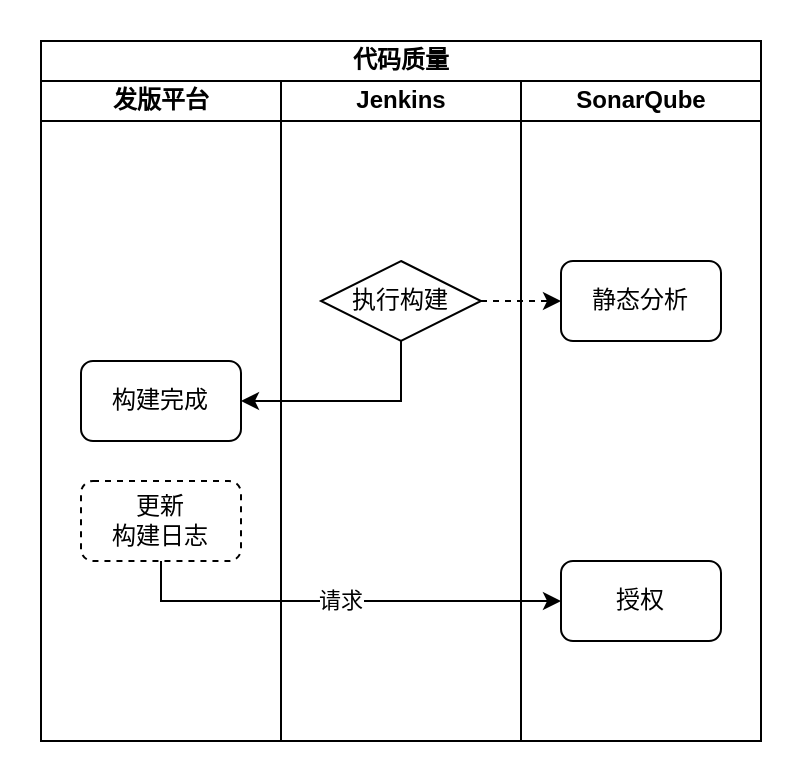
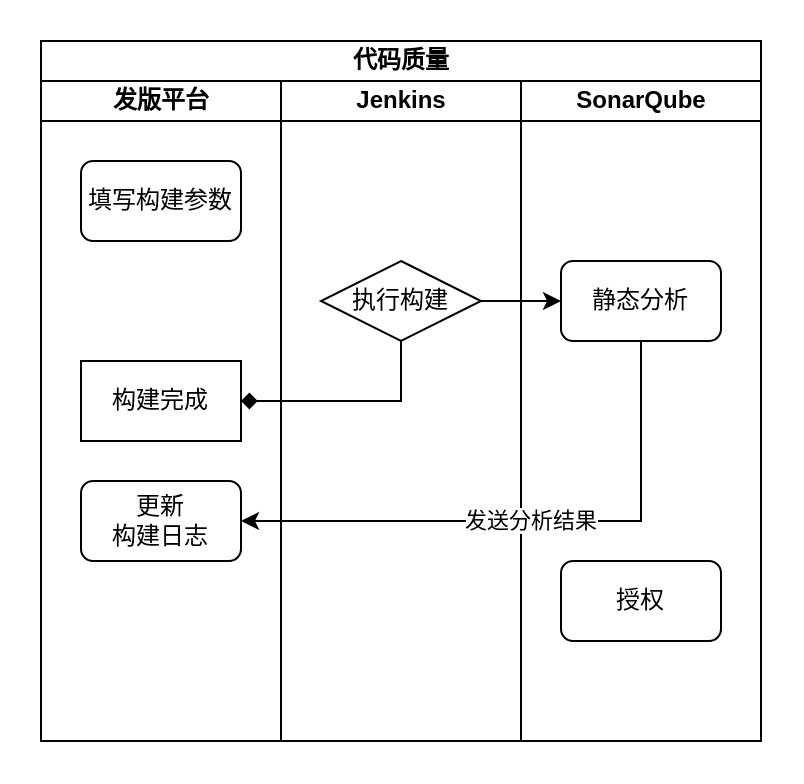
node "填写构建参数": added
edge "执行构建" -> "静态分析": style dashed -> solid
node "构建完成": shape rounded rectangle -> rectangle
edge "执行构建" -> "构建完成": arrowhead classic -> diamond
edge "静态分析" -> "更新 构建日志": added, label "发送分析结果"
node "更新 构建日志": style dashed -> solid
edge "更新 构建日志" -> "授权": removed, label "请求"
